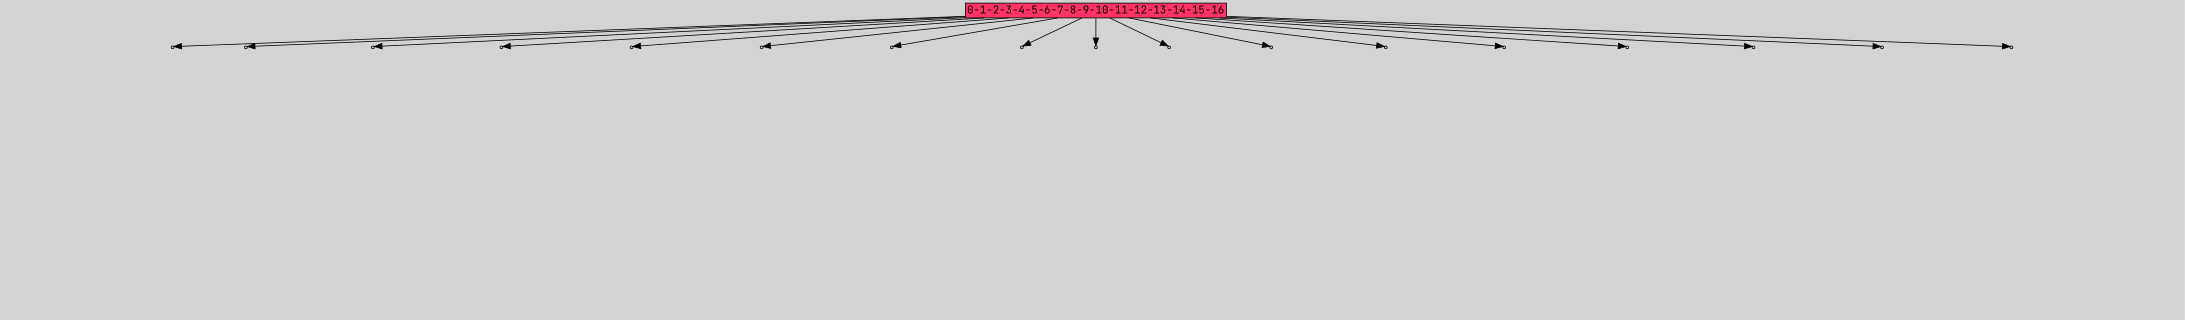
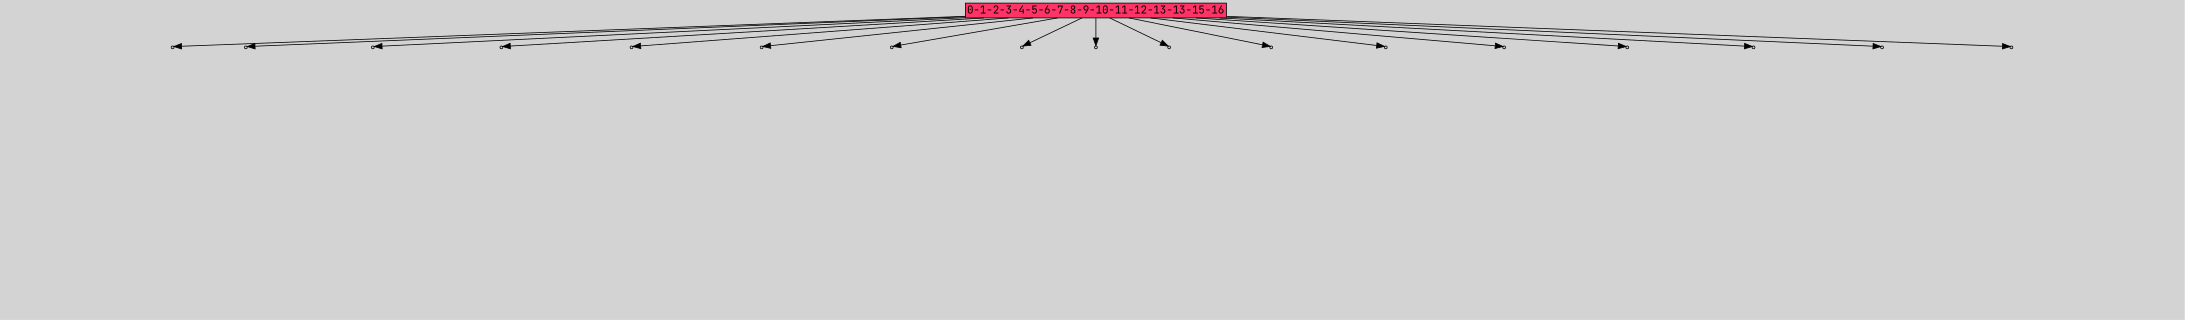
node "0-1-2-3-4-5-6-7-8-9-10-11-12-13-14-15-16": label "0-1-2-3-4-5-6-7-8-9-10-11-12-13-14-15-16" -> "0-1-2-3-4-5-6-7-8-9-10-11-12-13-13-15-16"
